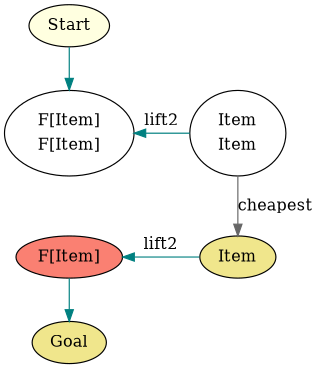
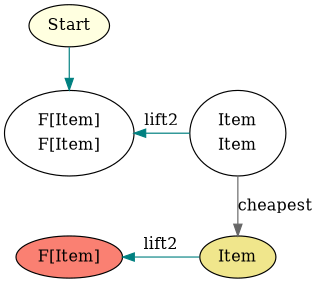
node "Goal": removed
